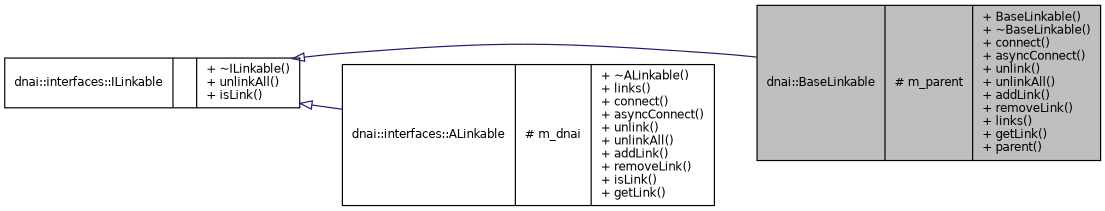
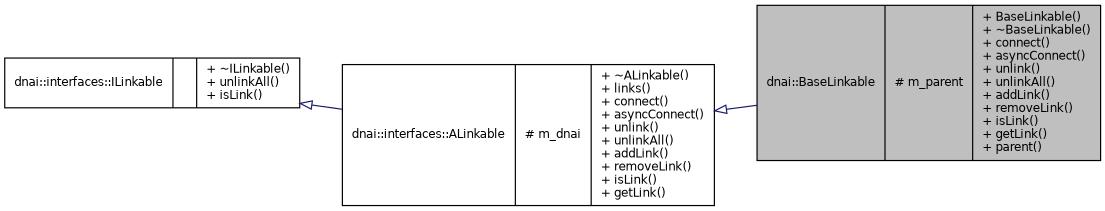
edge "dnai::BaseLinkable" -> "dnai::interfaces::ILinkable": now "dnai::BaseLinkable" -> "dnai::interfaces::ALinkable"
node "dnai::BaseLinkable": text "+ links()" -> "+ isLink()"
